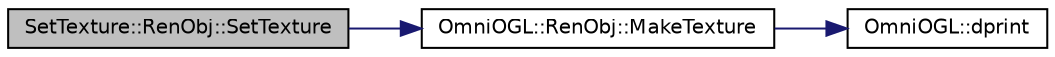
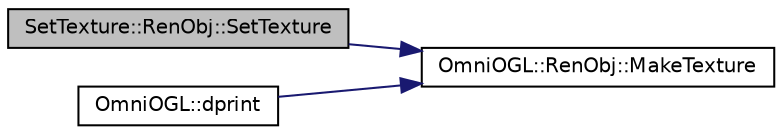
edge "OmniOGL::RenObj::MakeTexture" -> "OmniOGL::dprint": reversed
